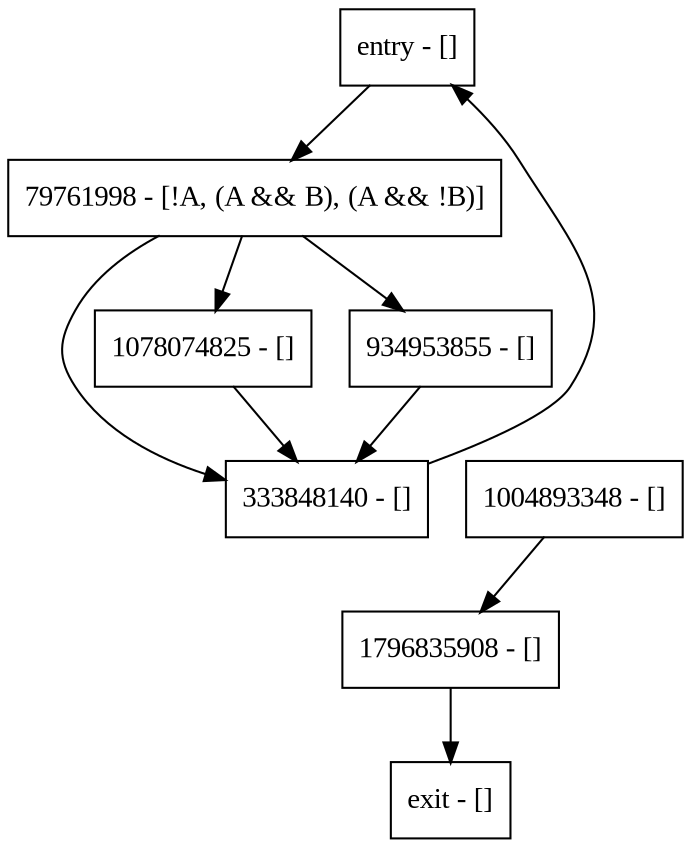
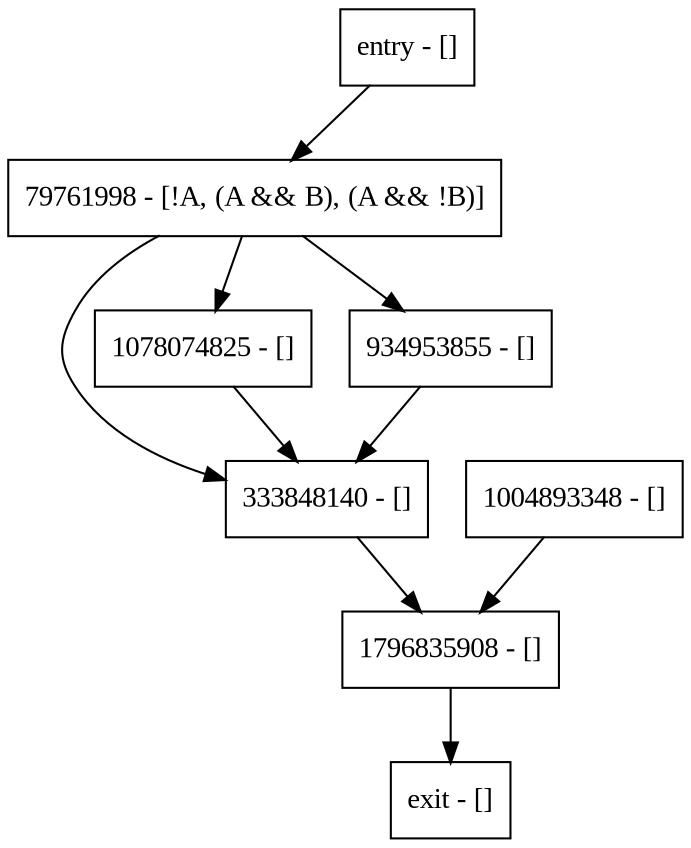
edge "333848140 - []" -> "entry - []": now "333848140 - []" -> "1796835908 - []"
